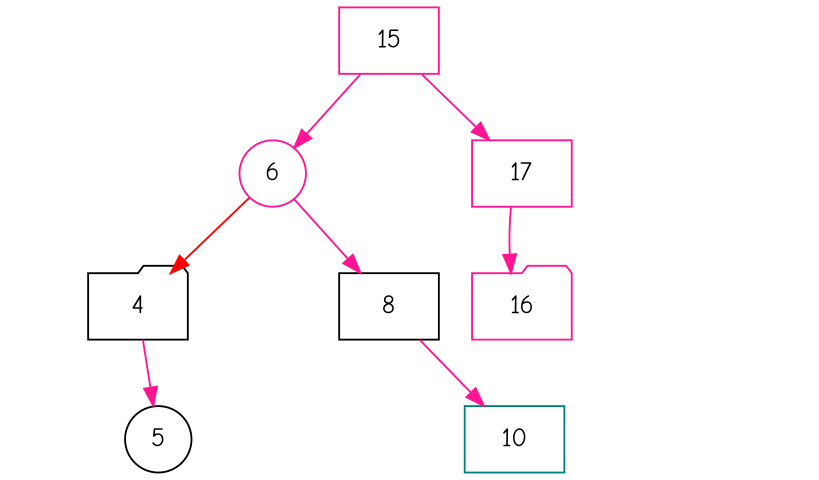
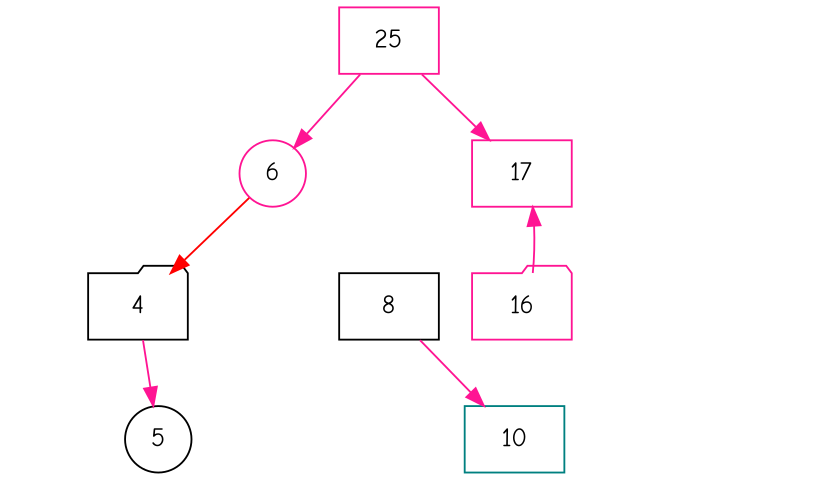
node "15": label "15" -> "25"
edge "6" -> "8": removed
edge "17" -> "16": reversed
